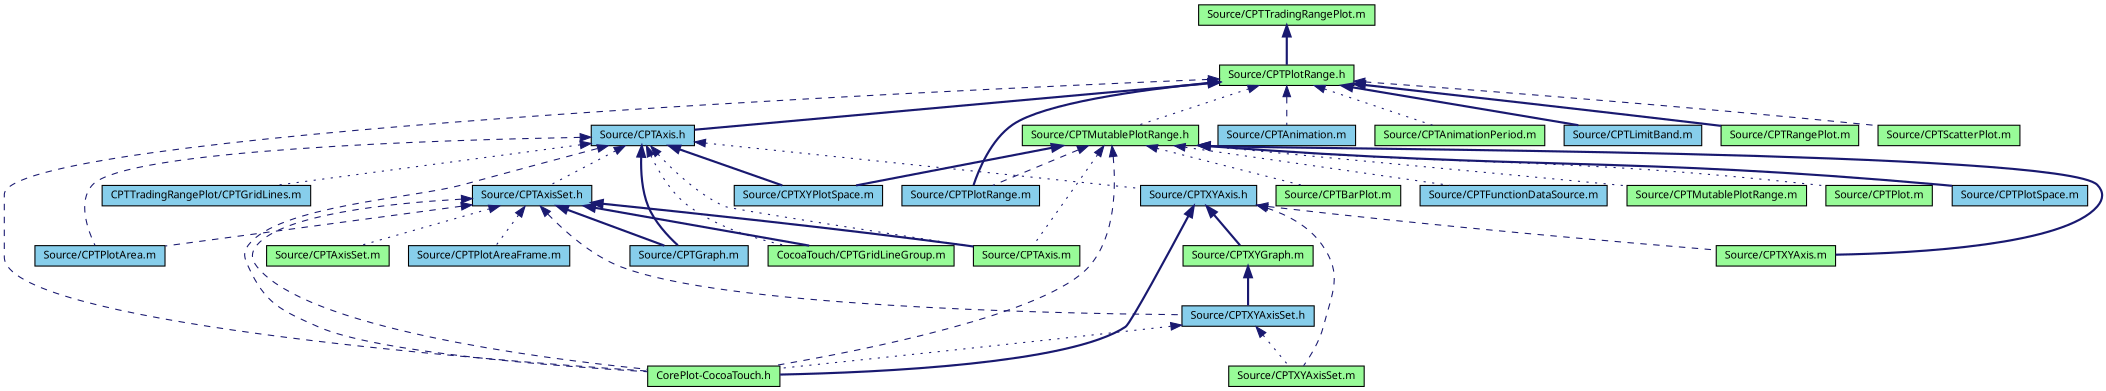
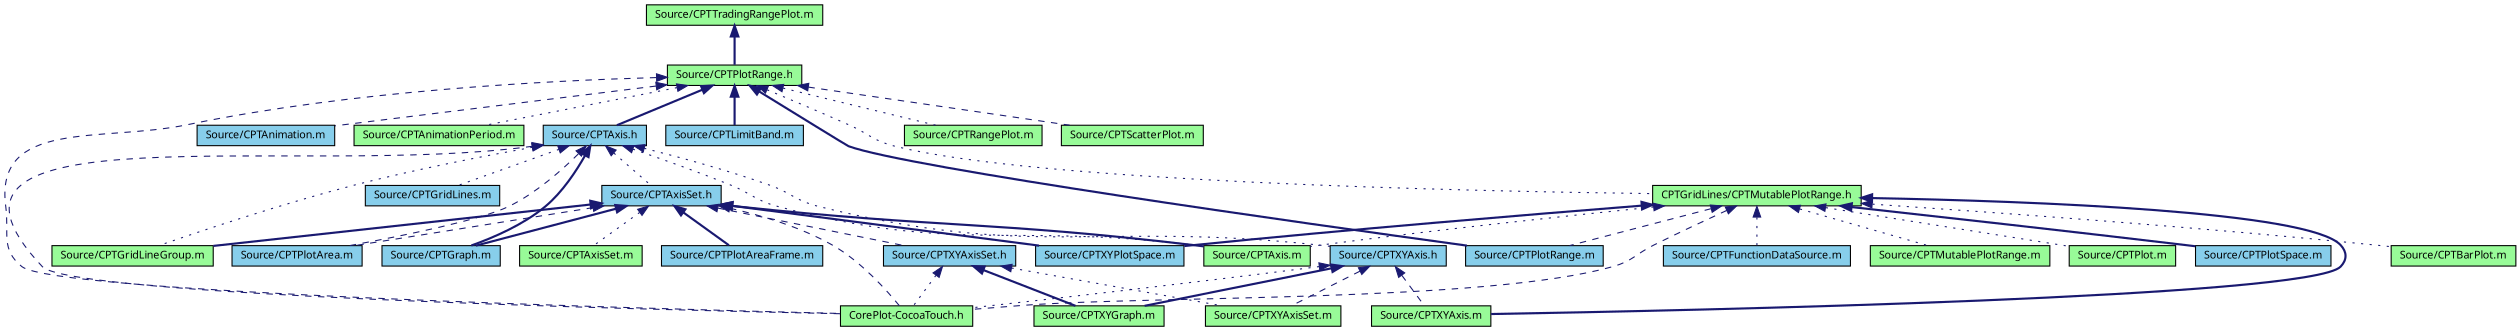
edge "Source/CPTRangePlot.m" -> "Source/CPTPlotRange.h": style bold -> dotted
node "Source/CPTMutablePlotRange.h": label "Source/CPTMutablePlotRange.h" -> "CPTGridLines/CPTMutablePlotRange.h"
edge "Source/CPTXYPlotSpace.m" -> "Source/CPTAxis.h": now "Source/CPTXYPlotSpace.m" -> "Source/CPTAxisSet.h"
node "CPTTradingRangePlot/CPTGridLines.m": label "CPTTradingRangePlot/CPTGridLines.m" -> "Source/CPTGridLines.m"
edge "Source/CPTPlotAreaFrame.m" -> "Source/CPTAxisSet.h": style dotted -> bold
node "CocoaTouch/CPTGridLineGroup.m": label "CocoaTouch/CPTGridLineGroup.m" -> "Source/CPTGridLineGroup.m"
edge "Source/CPTXYAxisSet.h" -> "Source/CPTXYGraph.m": reversed
edge "CorePlot-CocoaTouch.h" -> "Source/CPTXYAxis.h": style bold -> dotted
